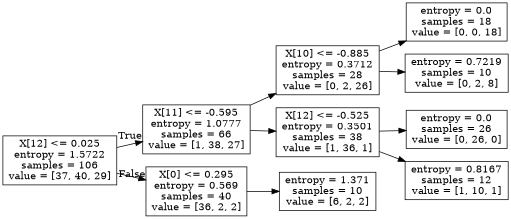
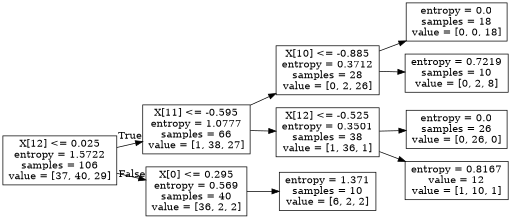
node "entropy = 0.8167 samples = 12 value = [1, 10, 1]": label "entropy = 0.8167 samples = 12 value = [1, 10, 1]" -> "entropy = 0.8167 value = 12 value = [1, 10, 1]"
